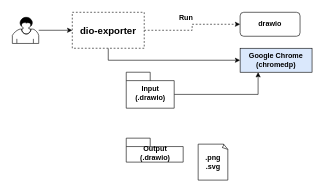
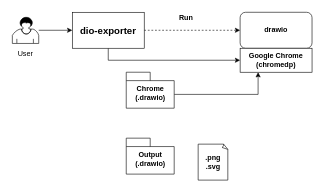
node "drawio": size 60x24 -> 72x36
node "dio-exporter": style dashed -> solid
node "User": added
node "Google Chrome (chromedp)": fillcolor #dae8fc -> #ffffff
node "Input (.drawio)": label "Input (.drawio)" -> "Chrome (.drawio)"
node "Output (.drawio)": size 57x24 -> 48x36
